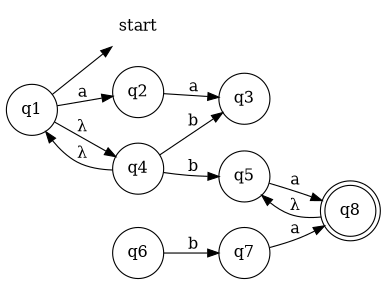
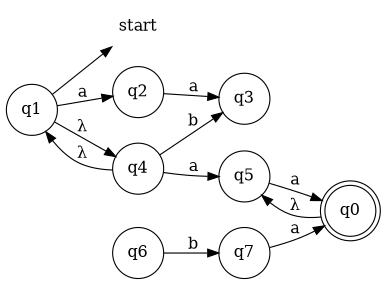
edge "q4" -> "q5": label "b" -> "a"
node "q8": label "q8" -> "q0"
